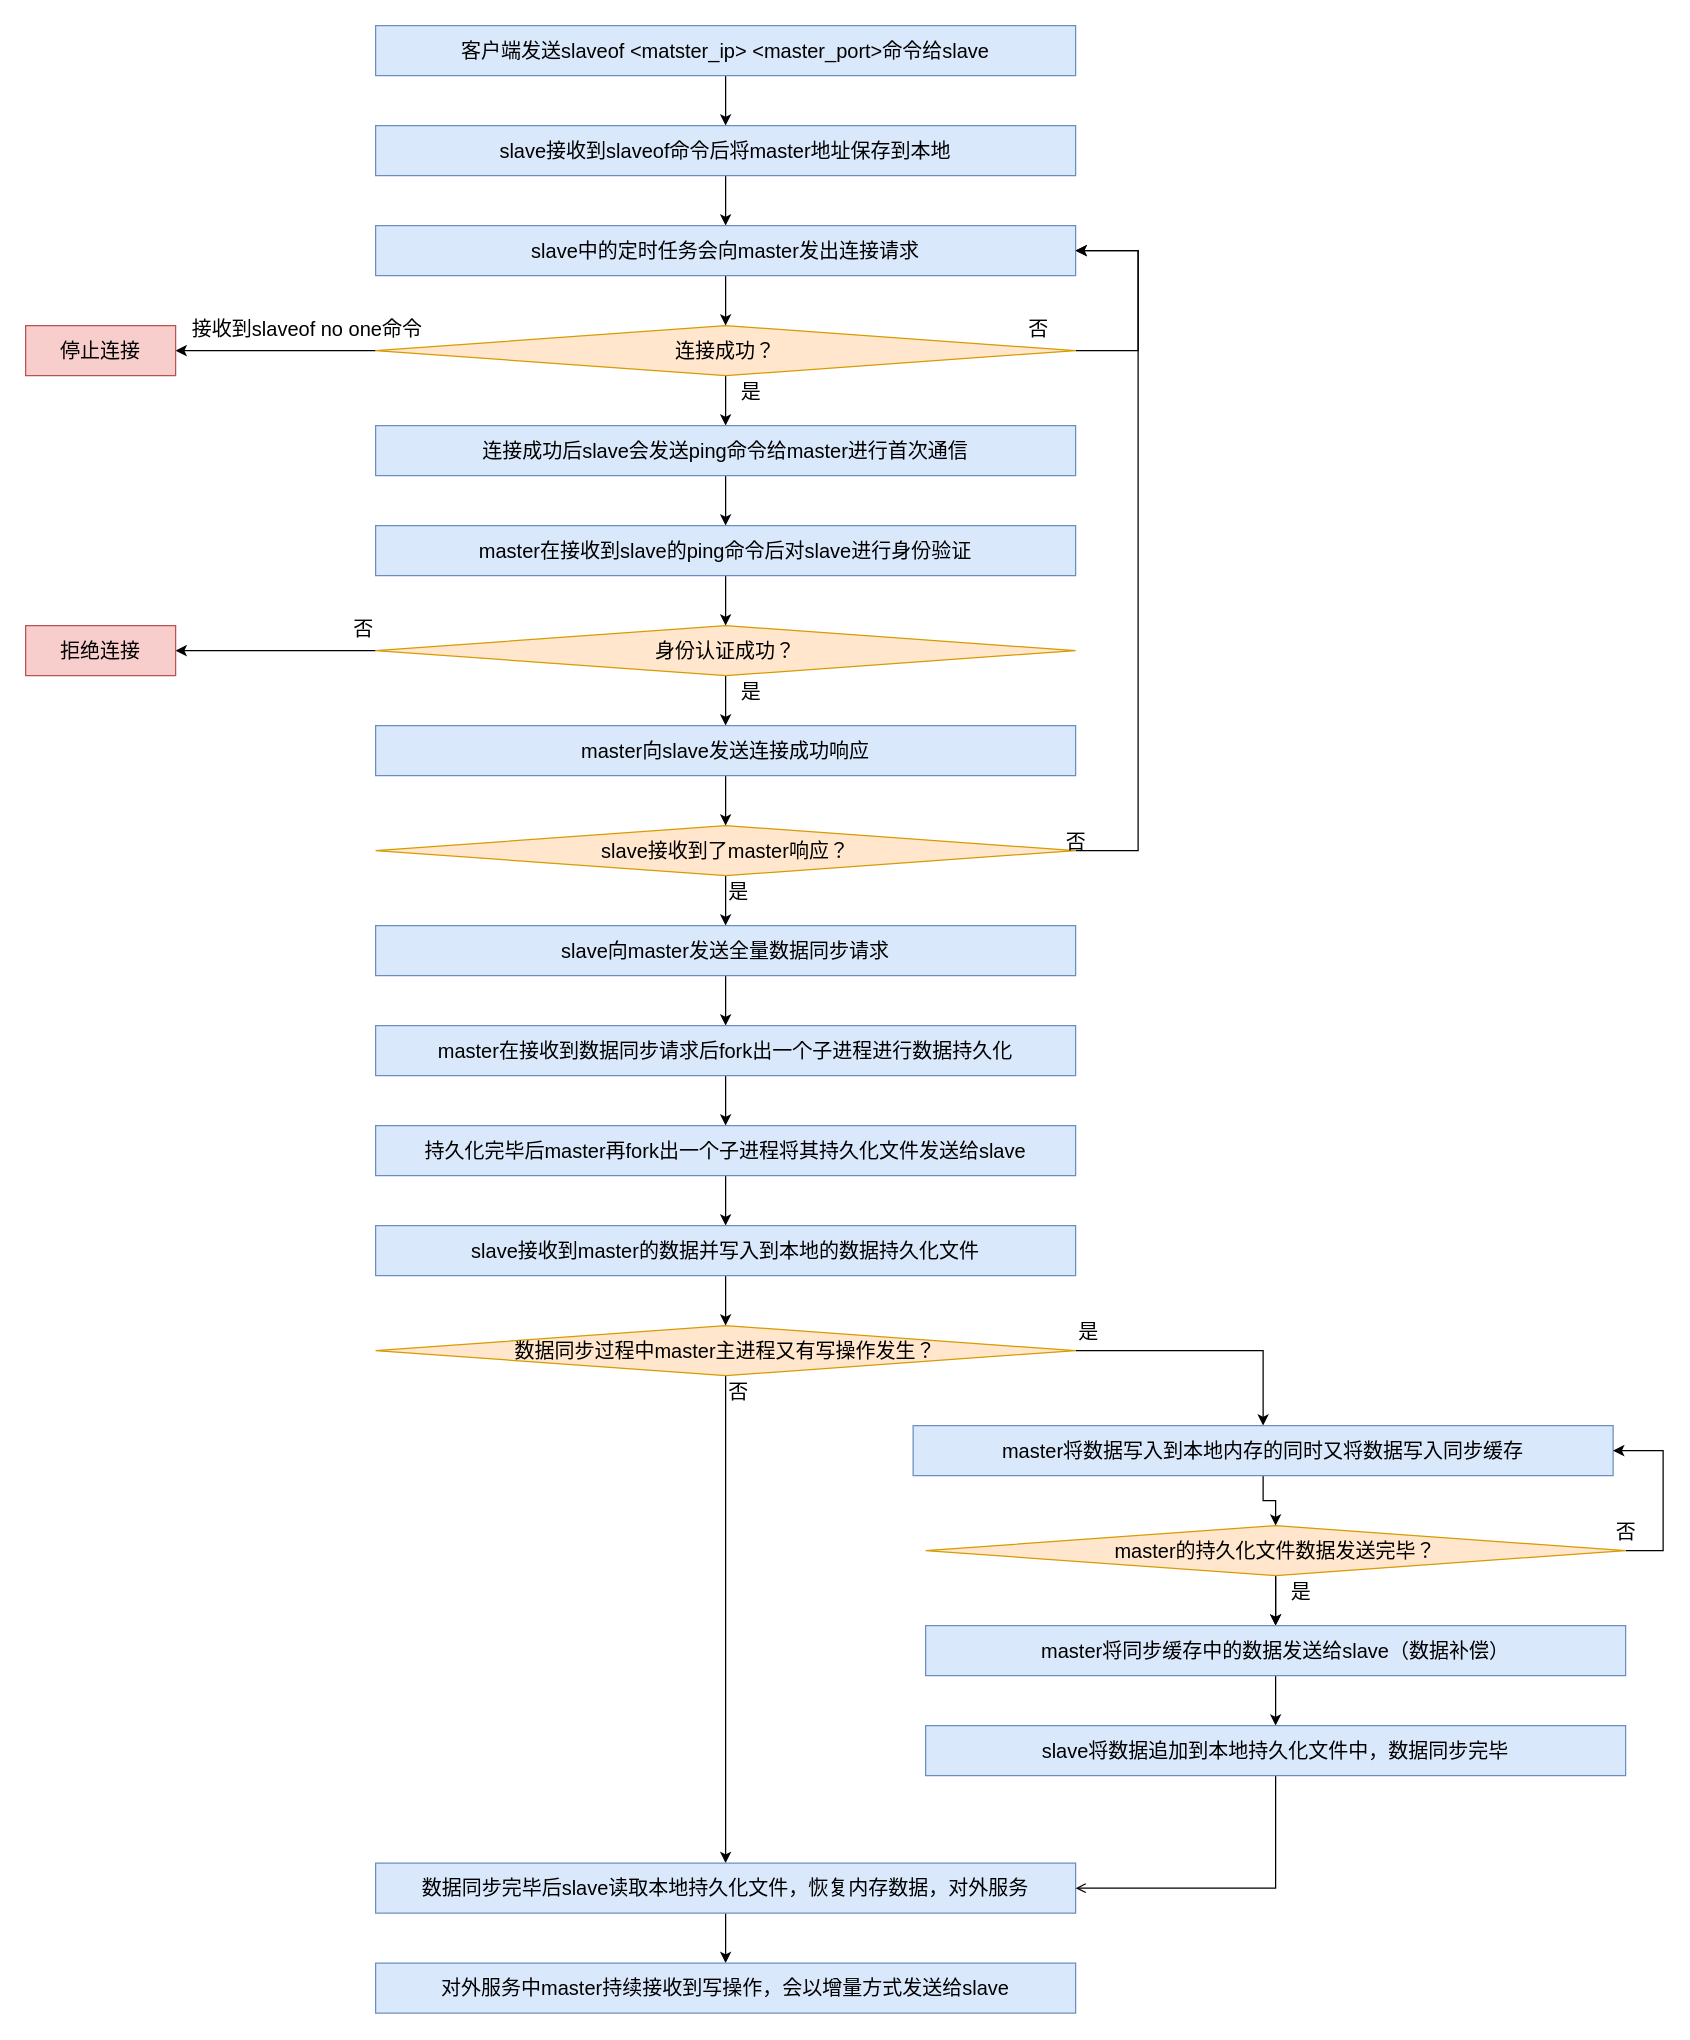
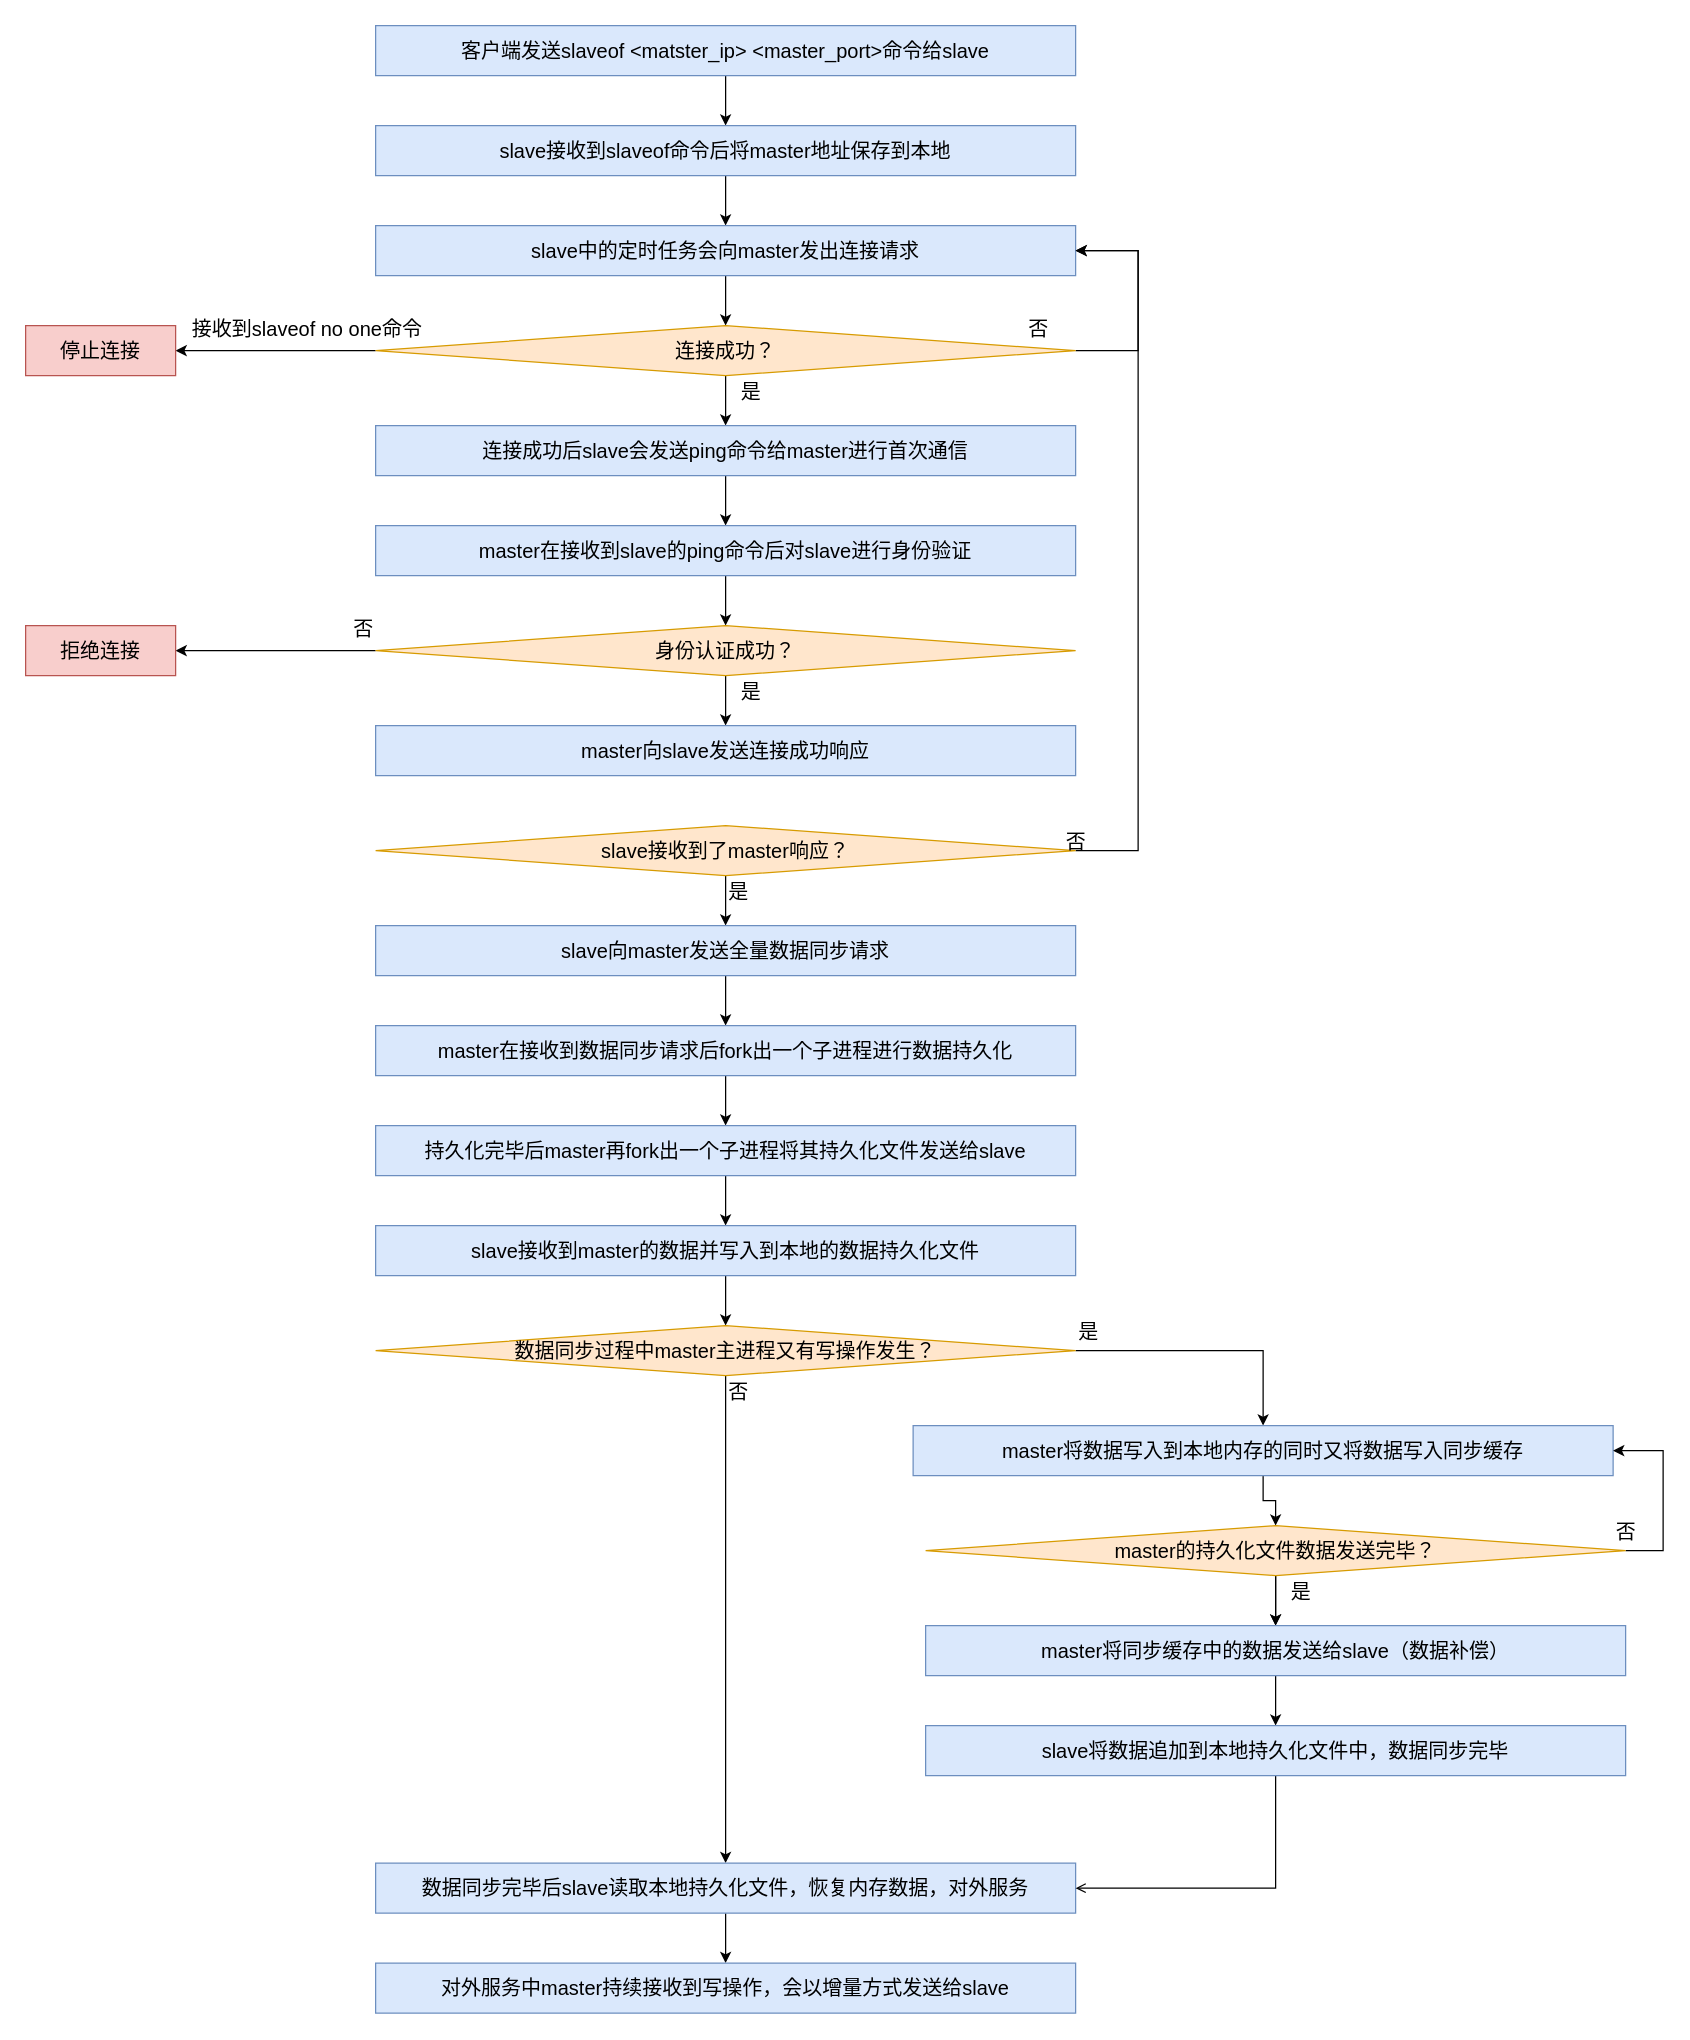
edge "master向slave发送连接成功响应" -> "slave接收到了master响应？": removed
